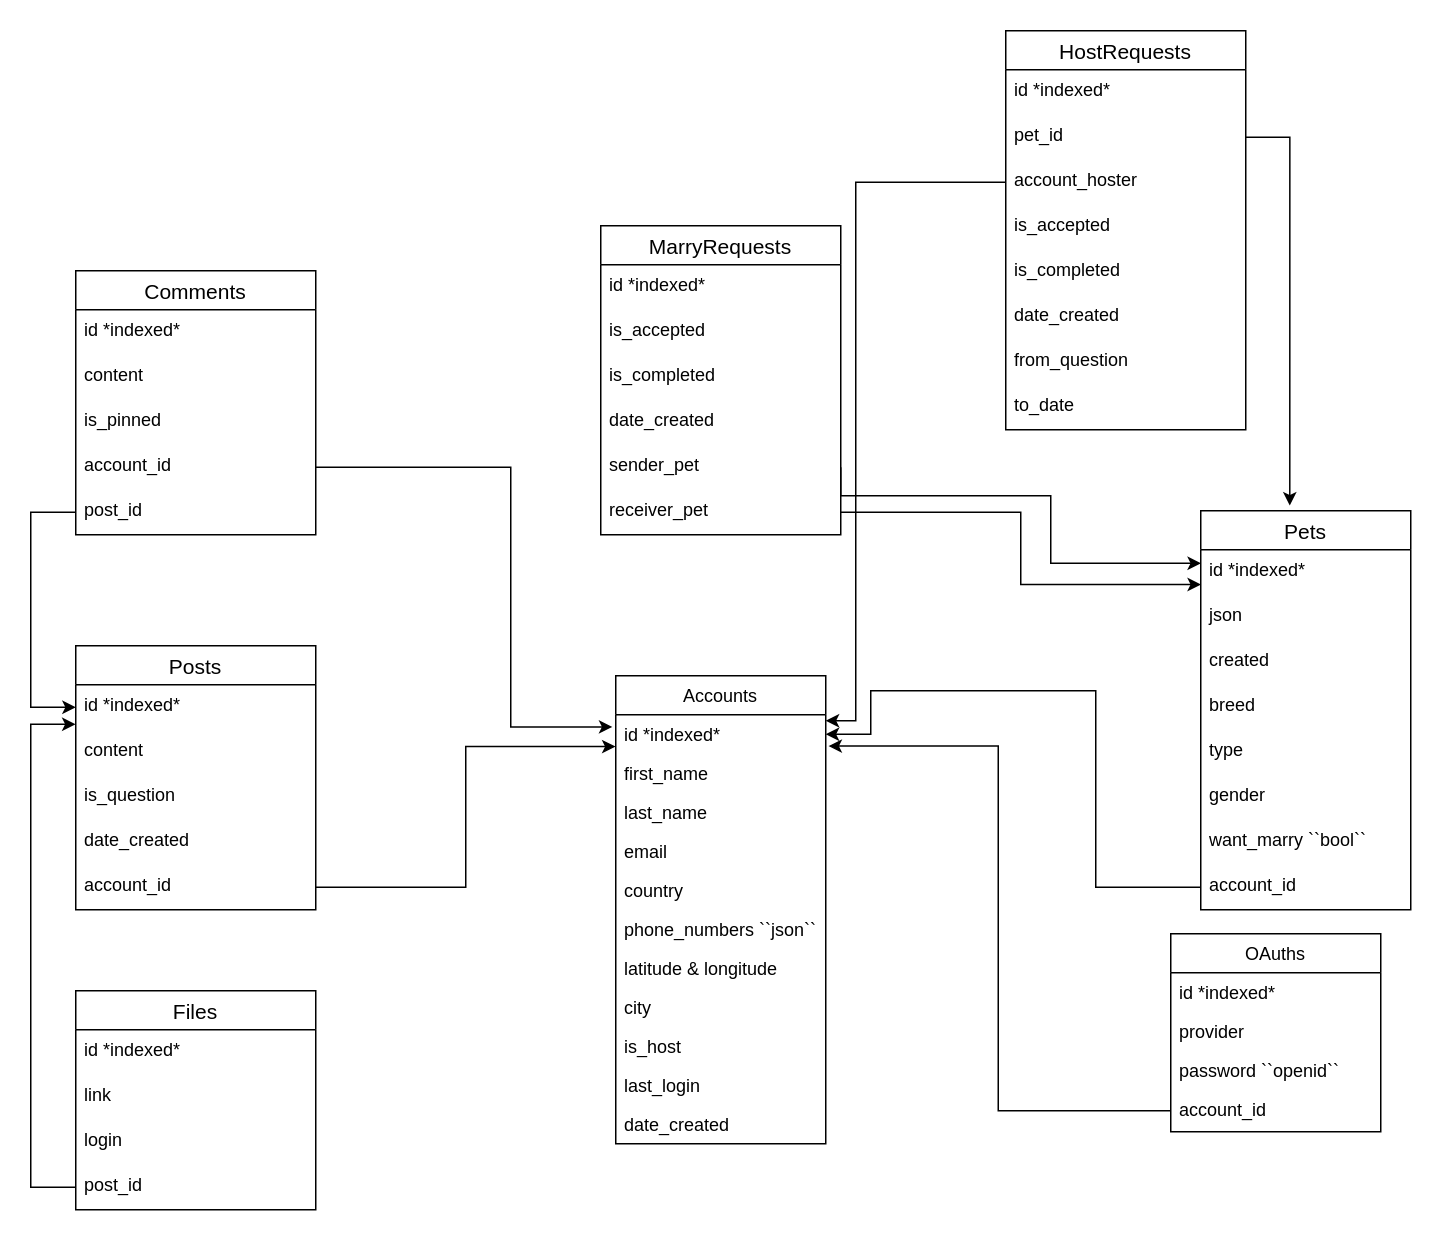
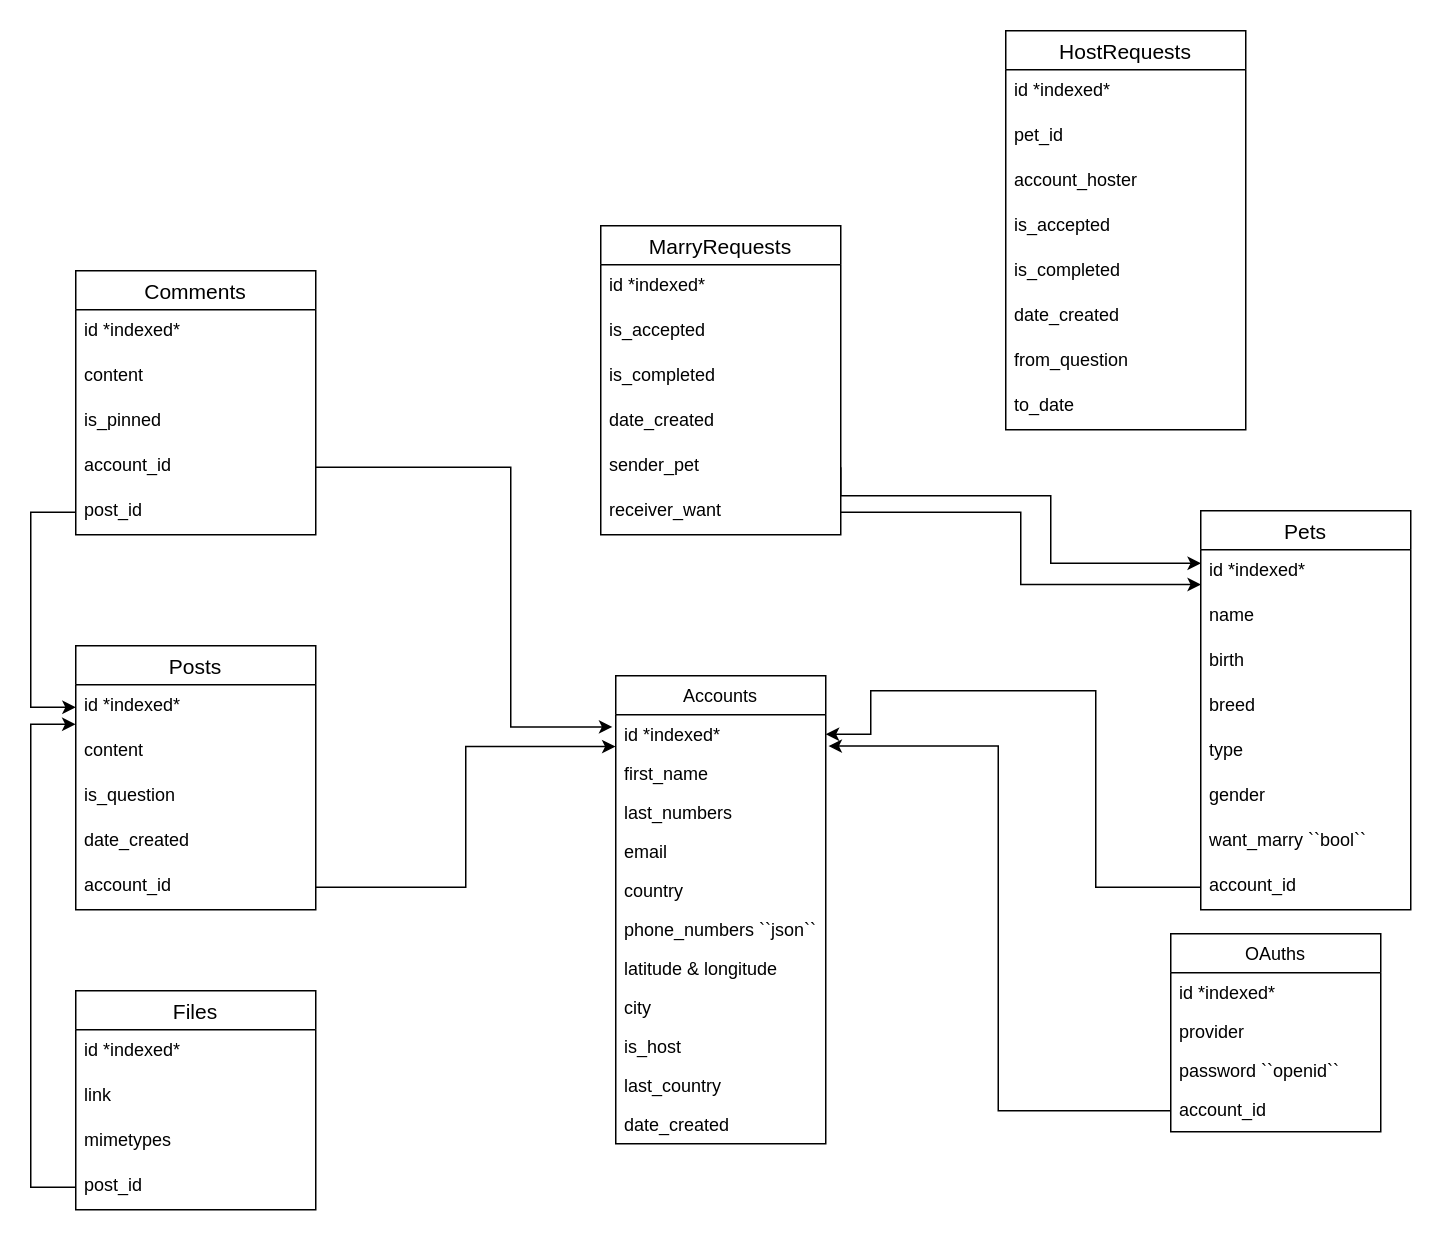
edge "pet_id" -> "Pets": removed
edge "account_hoster" -> "Accounts": removed
node "receiver_pet": label "receiver_pet" -> "receiver_want"
node "json": label "json" -> "name"
node "created": label "created" -> "birth"
node "last_name": label "last_name" -> "last_numbers"
node "last_login": label "last_login" -> "last_country"
node "login": label "login" -> "mimetypes"
